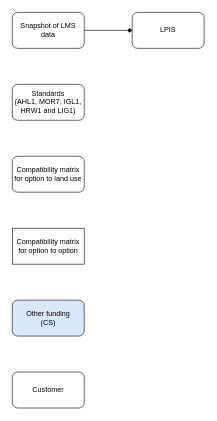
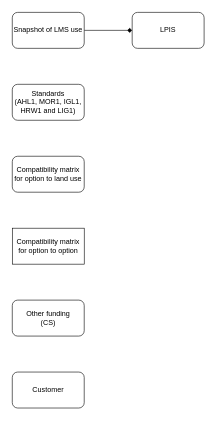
node "Snapshot of LMS data": label "Snapshot of LMS data" -> "Snapshot of LMS use"
node "Standards (AHL1, MOR7, IGL1, HRW1 and LIG1)": label "Standards (AHL1, MOR7, IGL1, HRW1 and LIG1)" -> "Standards (AHL1, MOR1, IGL1, HRW1 and LIG1)"
node "Other funding (CS)": fillcolor #dae8fc -> #ffffff
